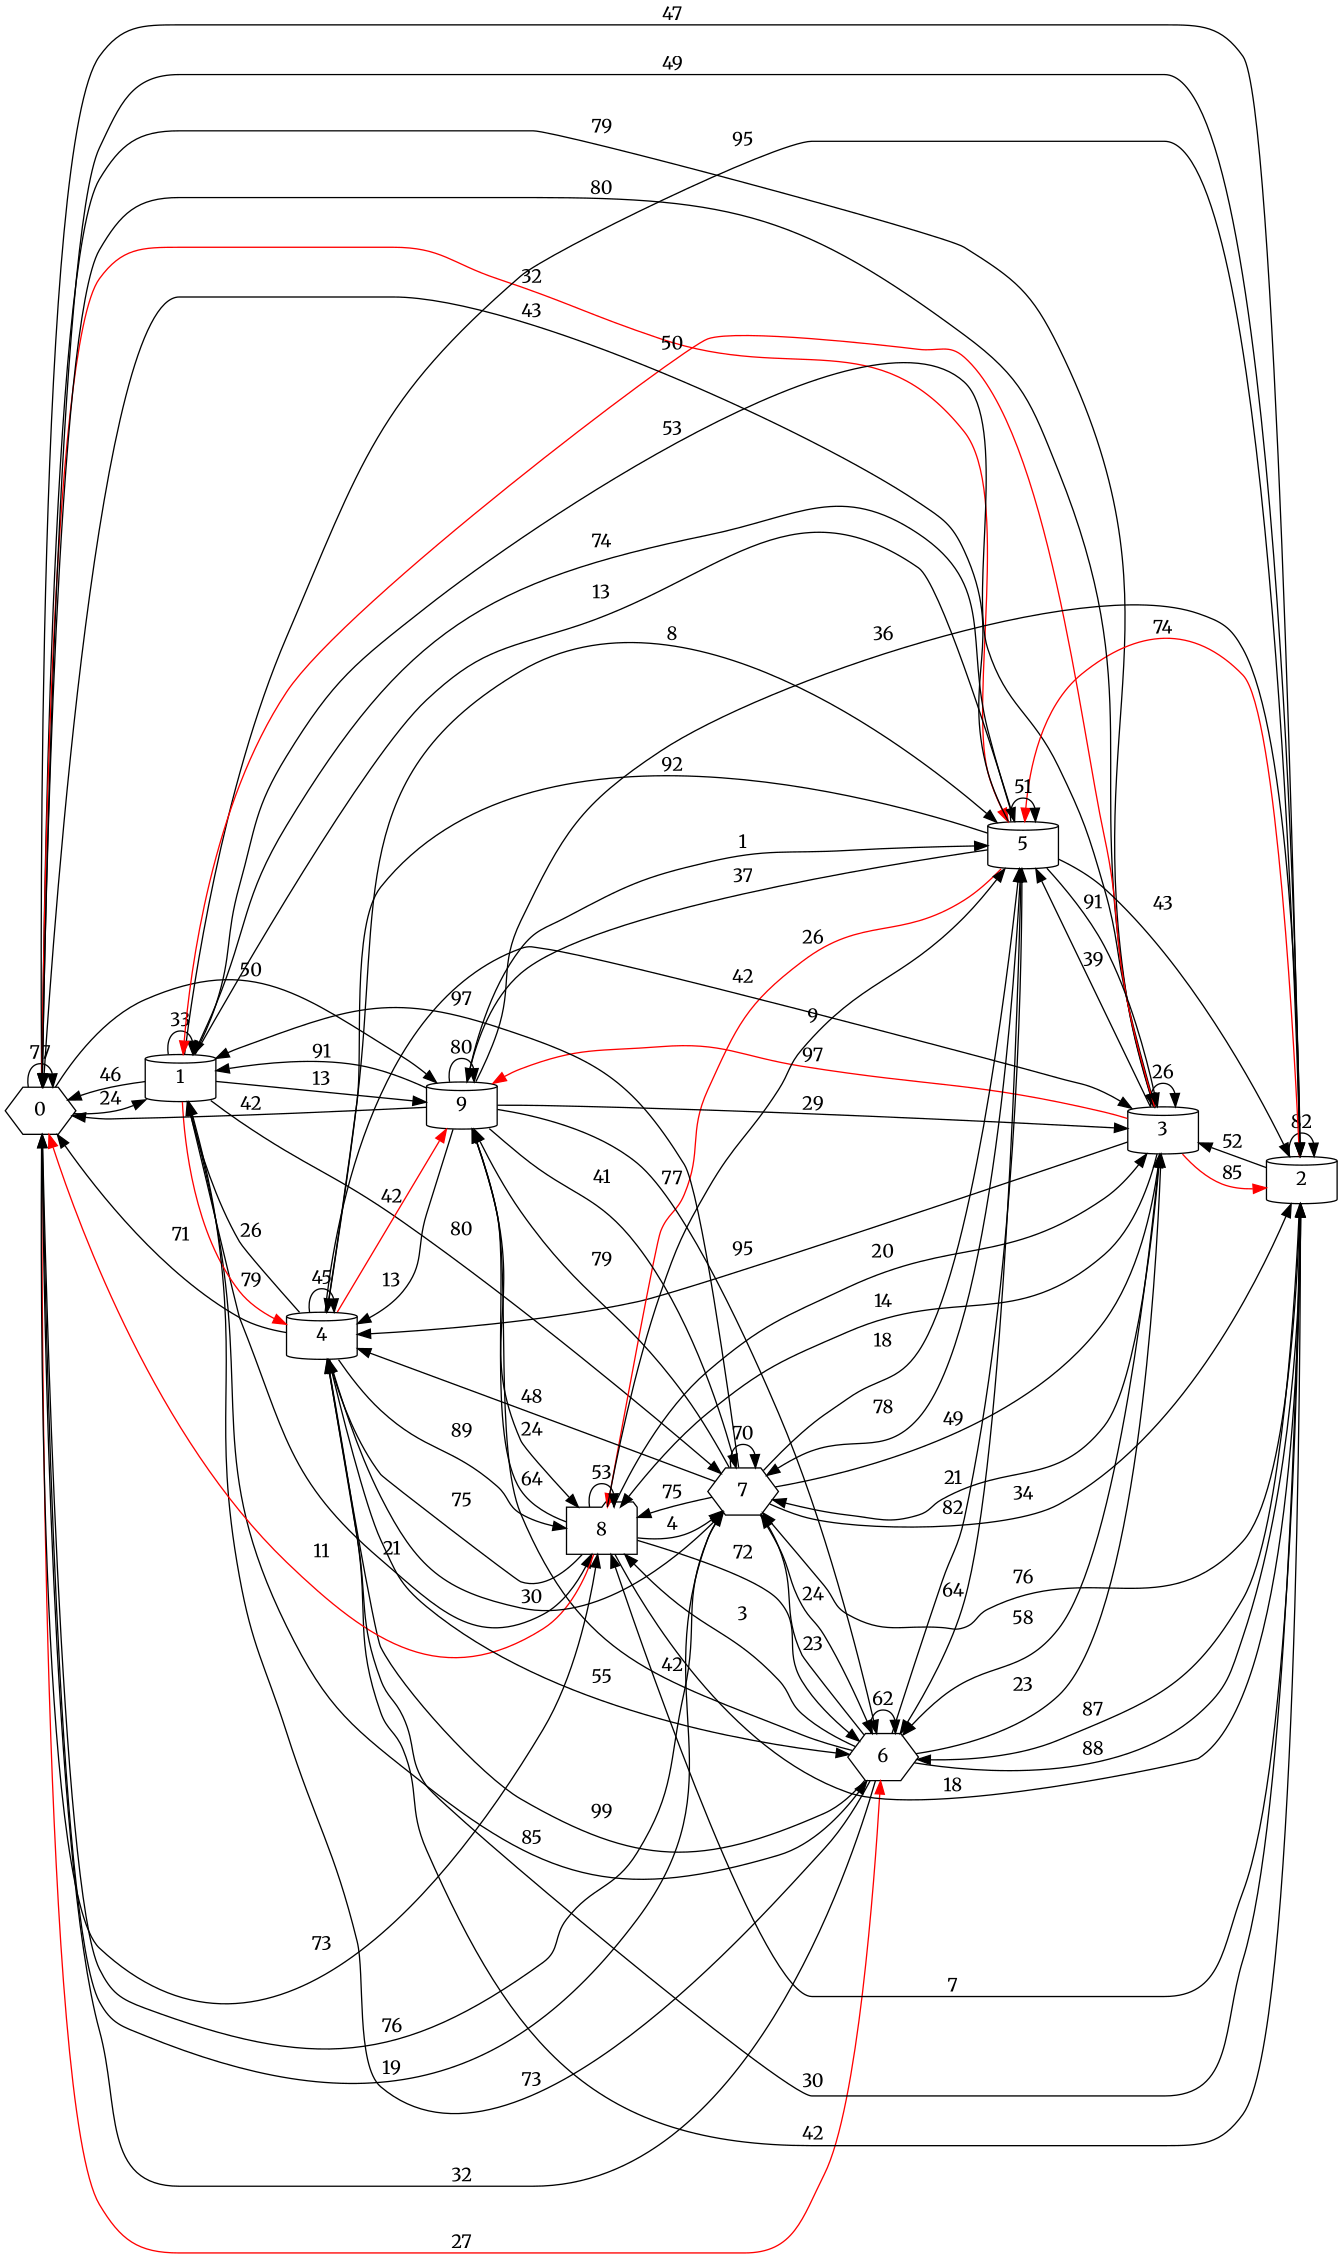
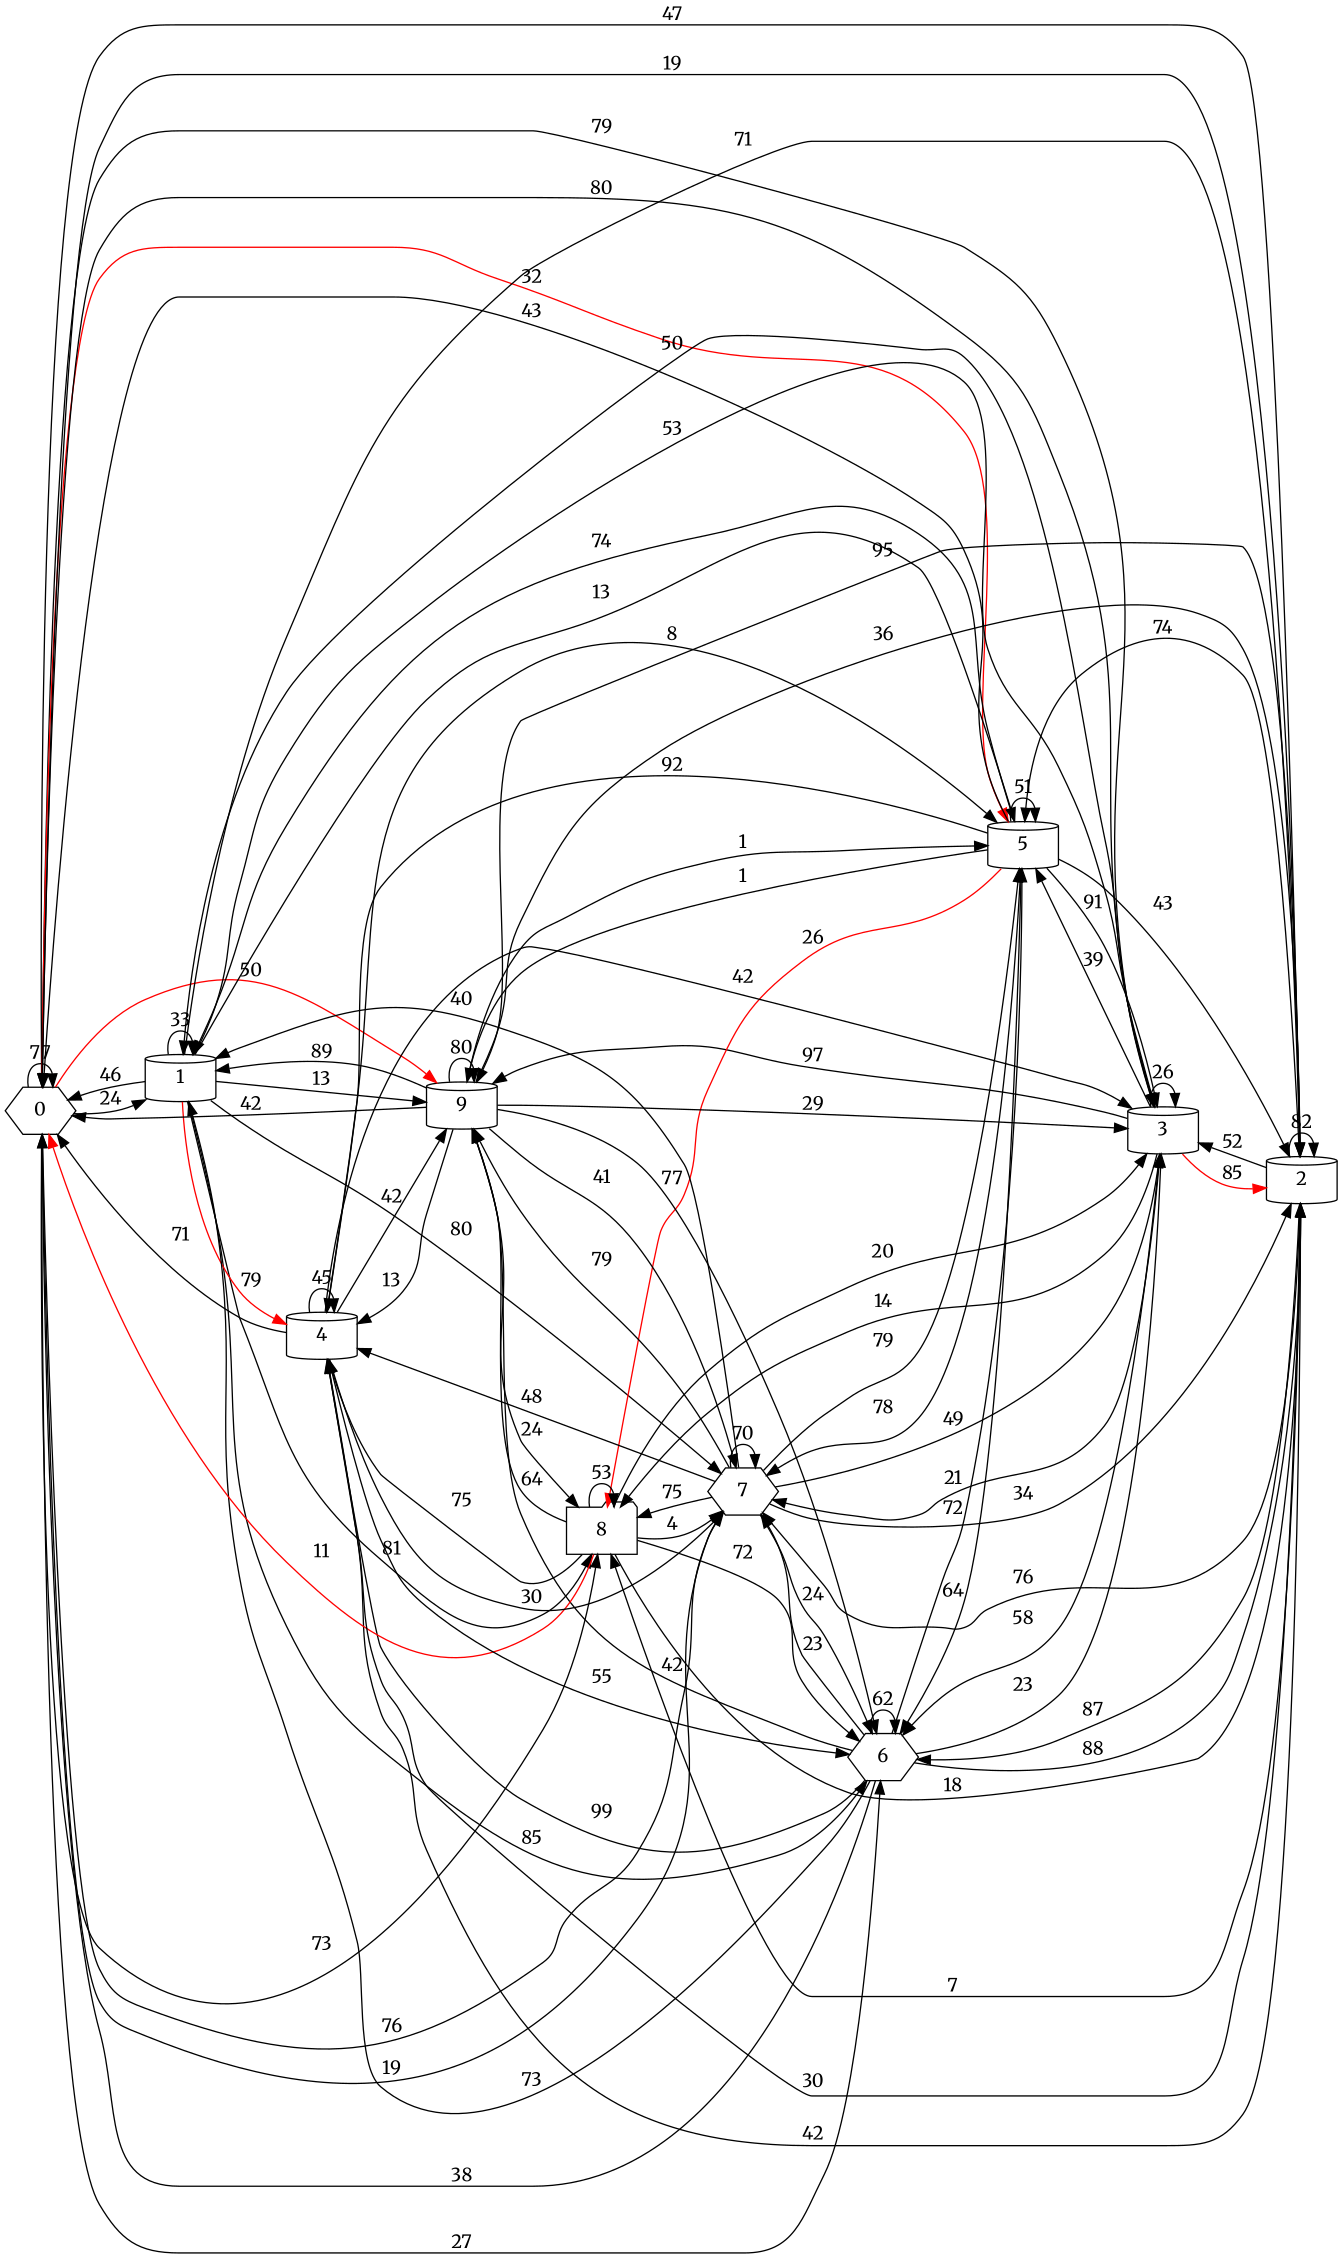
edge "2" -> "0": label "49" -> "19"
edge "1" -> "2": label "95" -> "71"
edge "3" -> "1": color red -> black
edge "2" -> "9": added, label "95"
edge "2" -> "5": color red -> black
edge "5" -> "9": label "37" -> "1"
edge "0" -> "9": color black -> red
edge "7" -> "1": label "97" -> "40"
edge "9" -> "1": label "91" -> "89"
edge "3" -> "9": color red -> black
edge "8" -> "5": removed, label "9"
edge "4" -> "1": removed, label "26"
edge "4" -> "9": color red -> black
edge "3" -> "4": removed, label "95"
edge "7" -> "5": label "18" -> "79"
edge "4" -> "8": removed, label "89"
edge "6" -> "5": label "82" -> "72"
edge "1" -> "8": label "21" -> "81"
edge "6" -> "8": removed, label "3"
edge "6" -> "0": label "32" -> "38"
edge "0" -> "6": color red -> black
